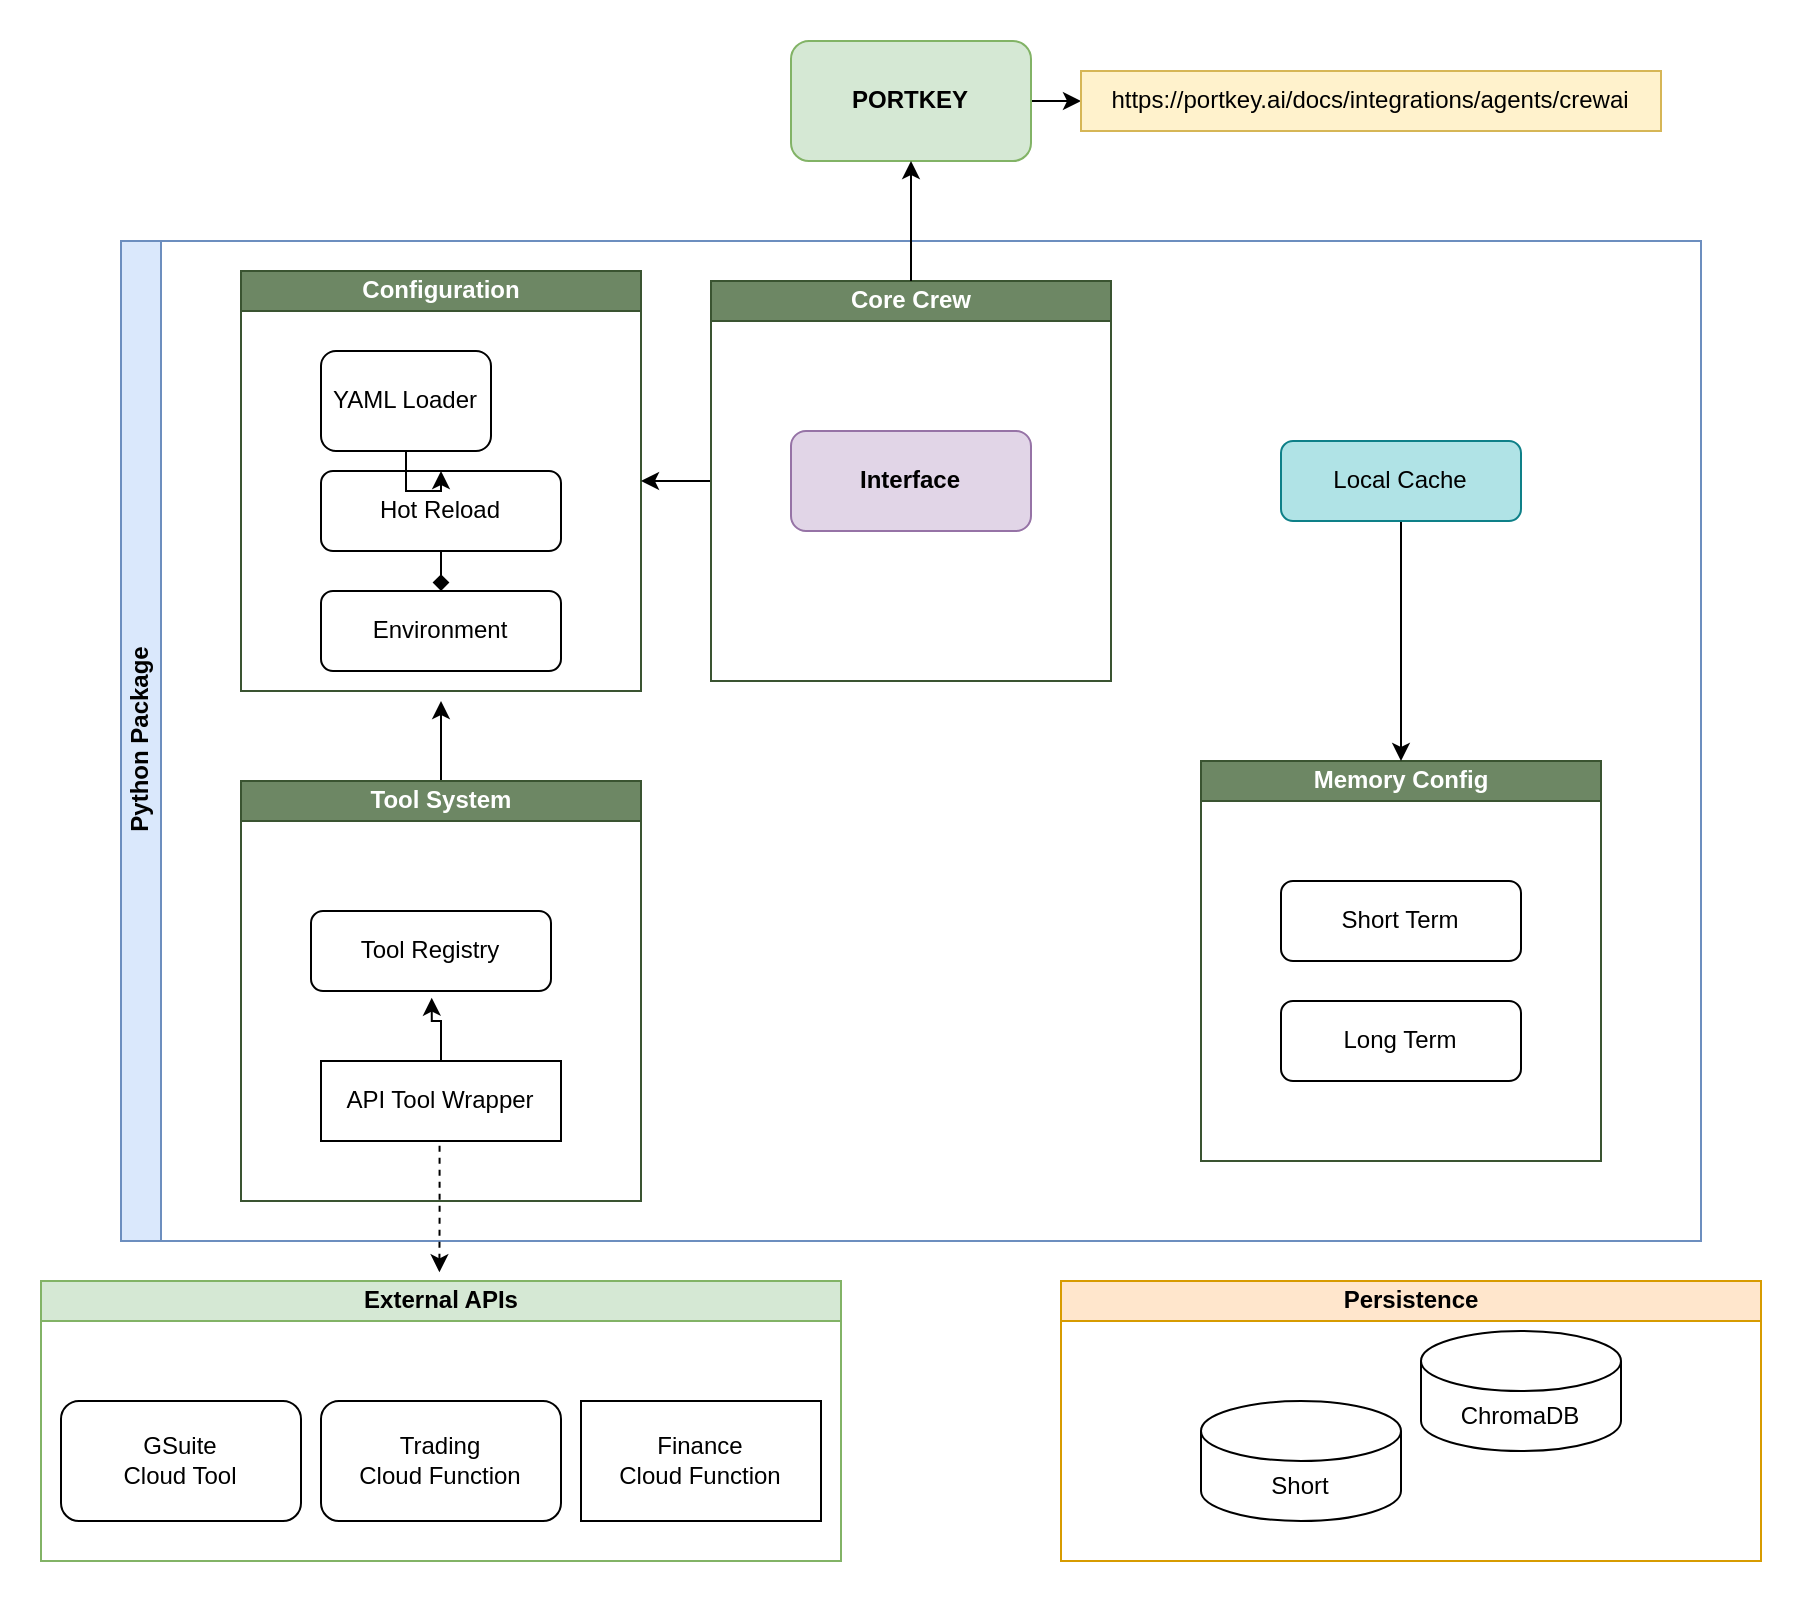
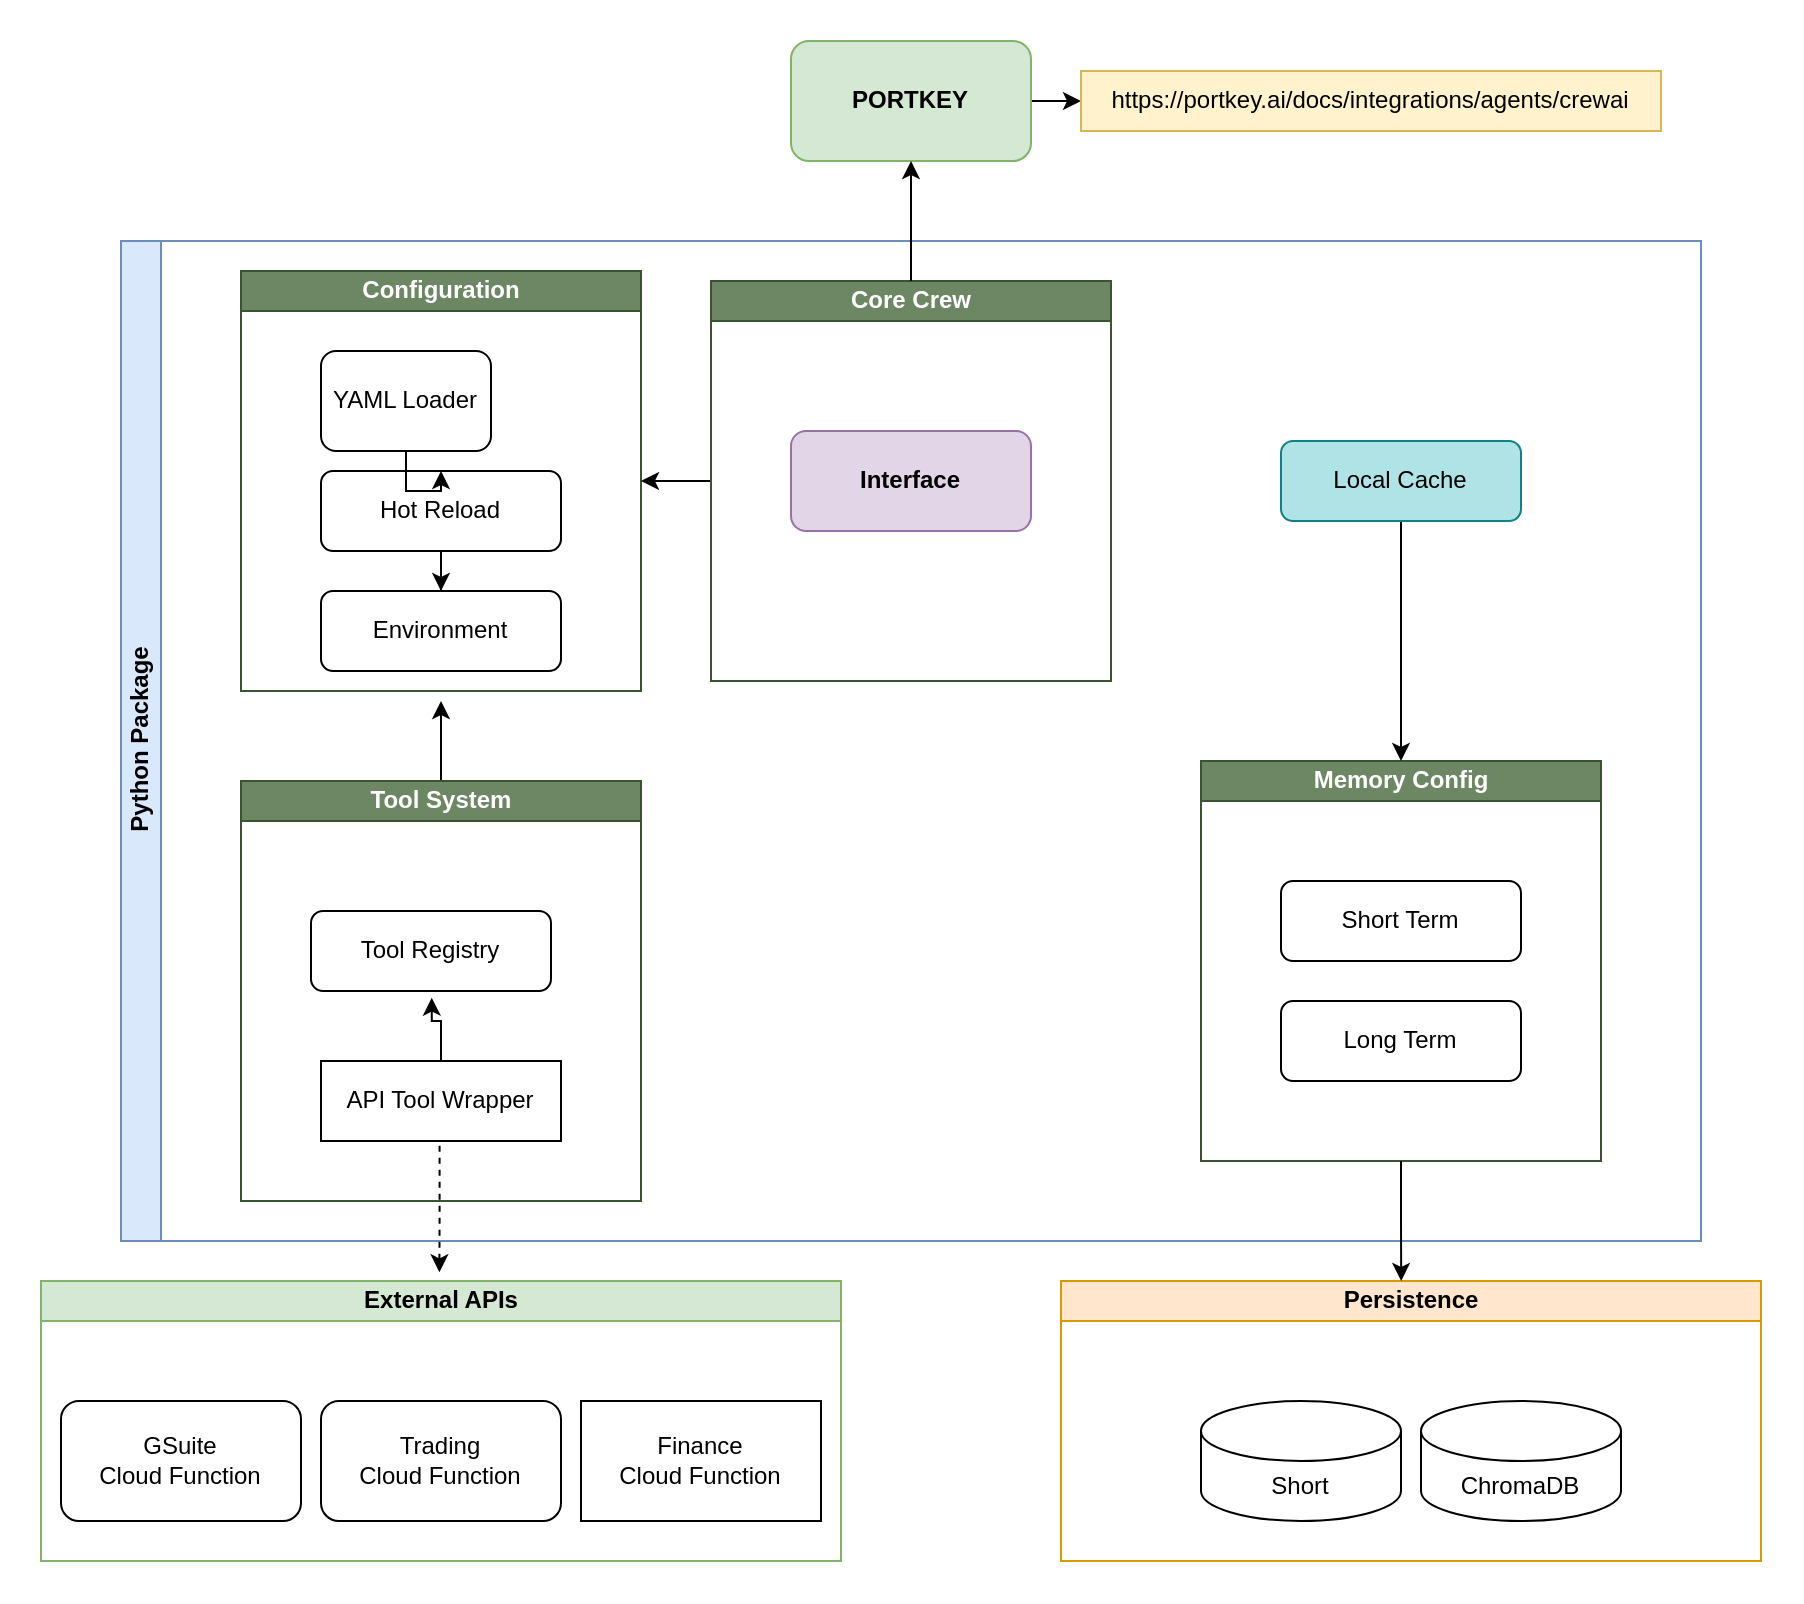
edge "Hot Reload" -> "Environment": arrowhead diamond -> classic
edge "Memory Config" -> "Persistence": added
node "ChromaDB": moved (1521, 1391) -> (1521, 1461)
node "GSuite Cloud Tool": label "GSuite Cloud Tool" -> "GSuite Cloud Function"
